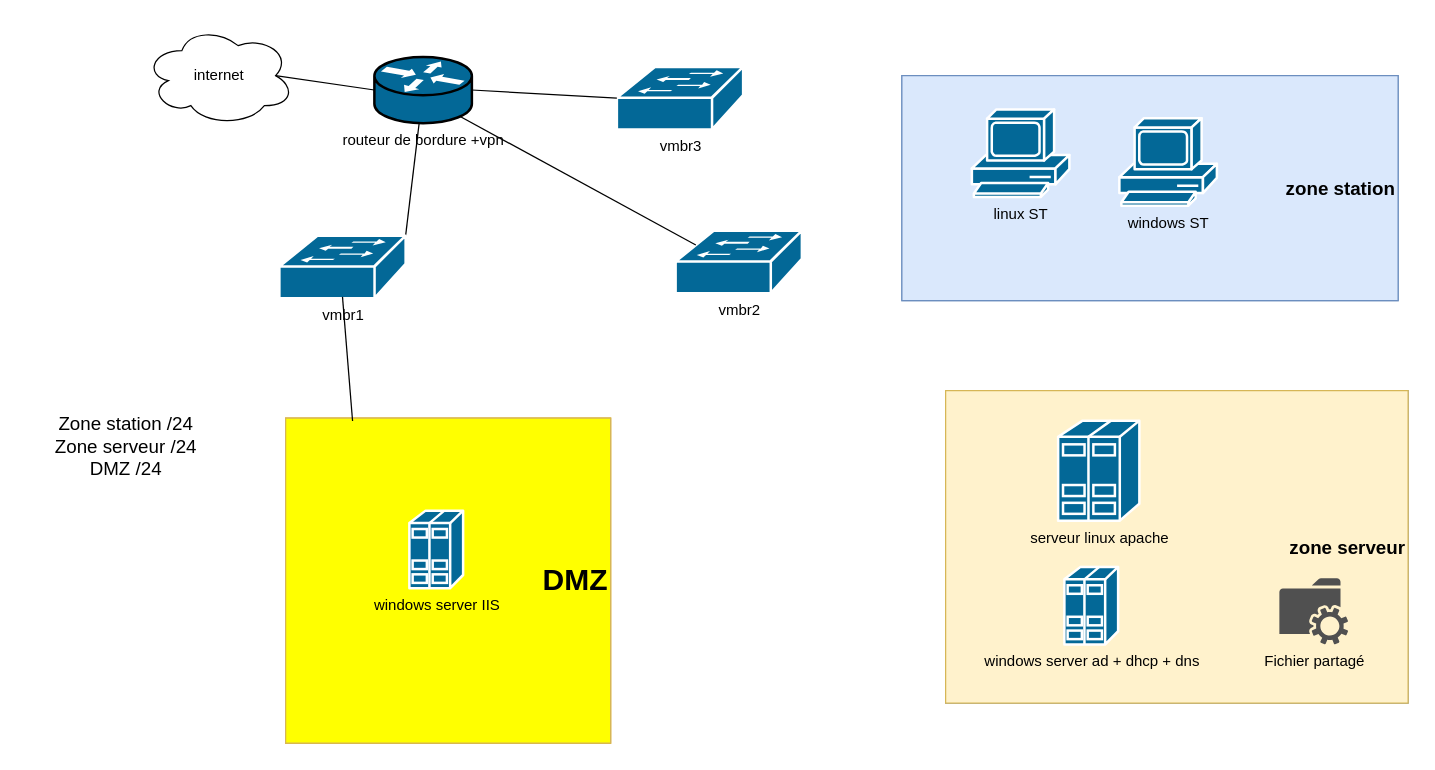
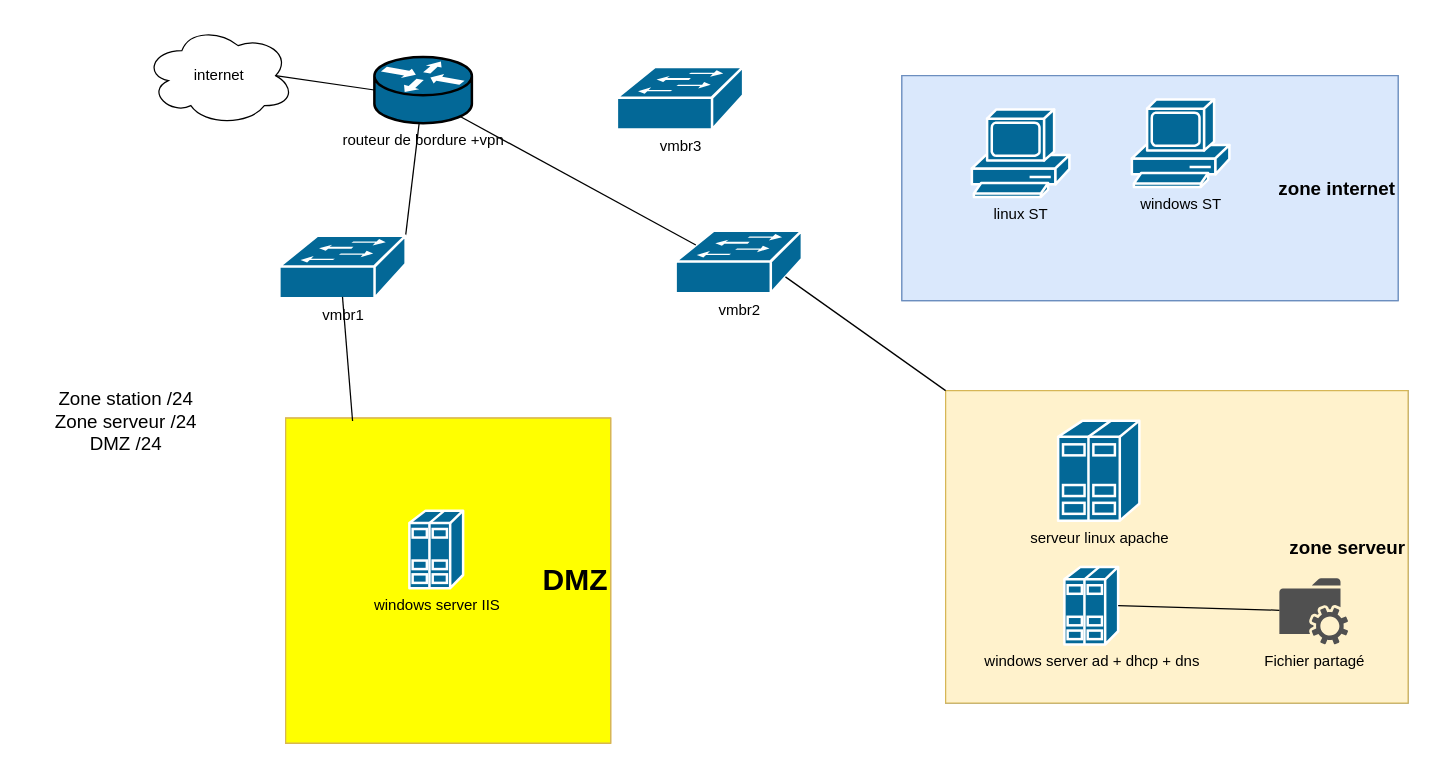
edge "routeur de bordure +vpn" -- "vmbr3": removed
node "windows ST": moved (1168, 162) -> (1181, 143)
node "zone station": label "zone station" -> "zone internet"
edge "vmbr2" -- "zone serveur": added
node "Zone station /24 Zone serveur /24 DMZ /24": moved (126, 446) -> (126, 421)
edge "windows server ad + dhcp + dns" -- "Fichier partagé": added
